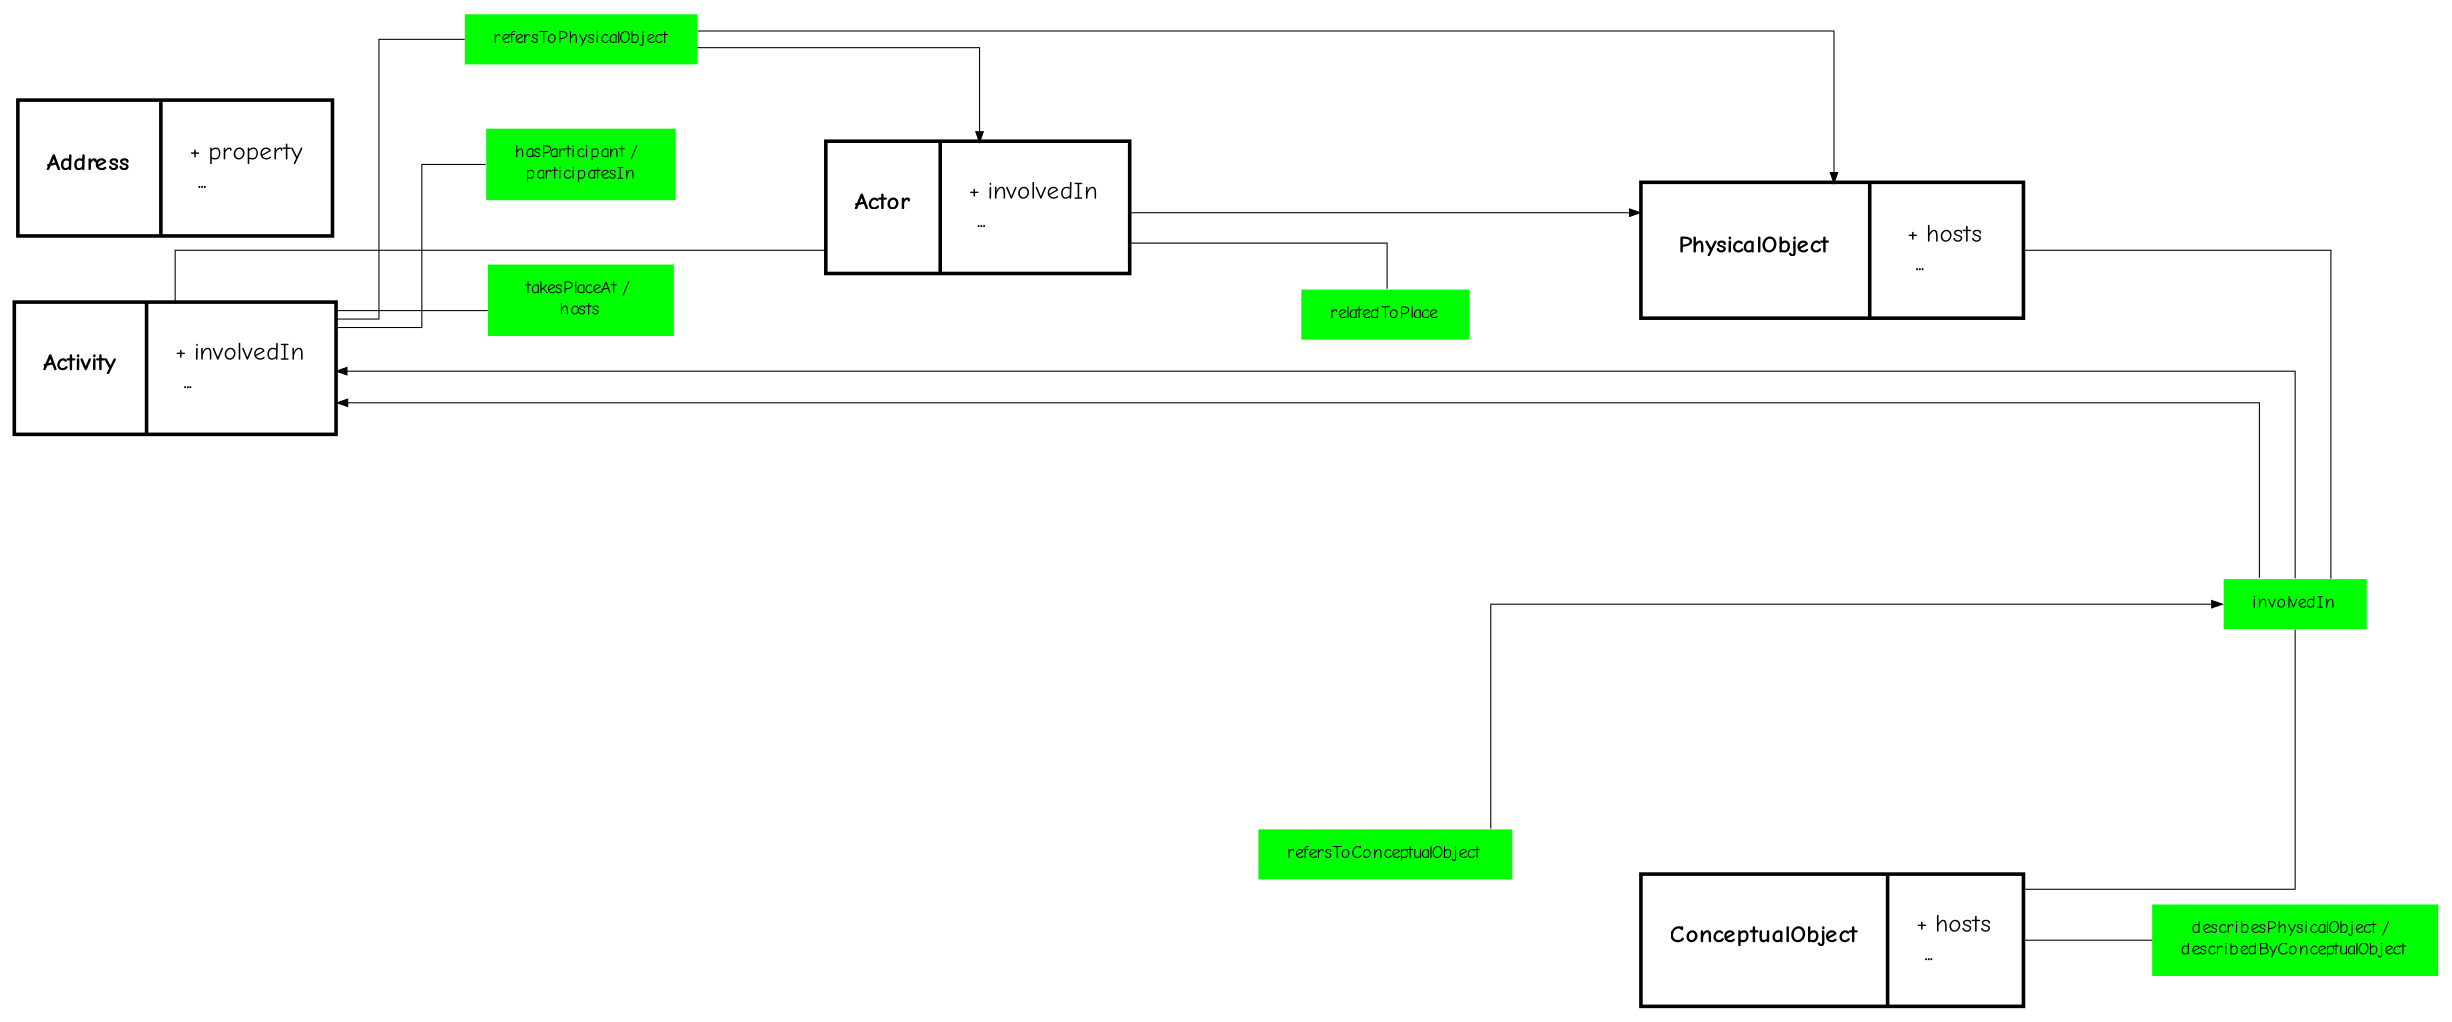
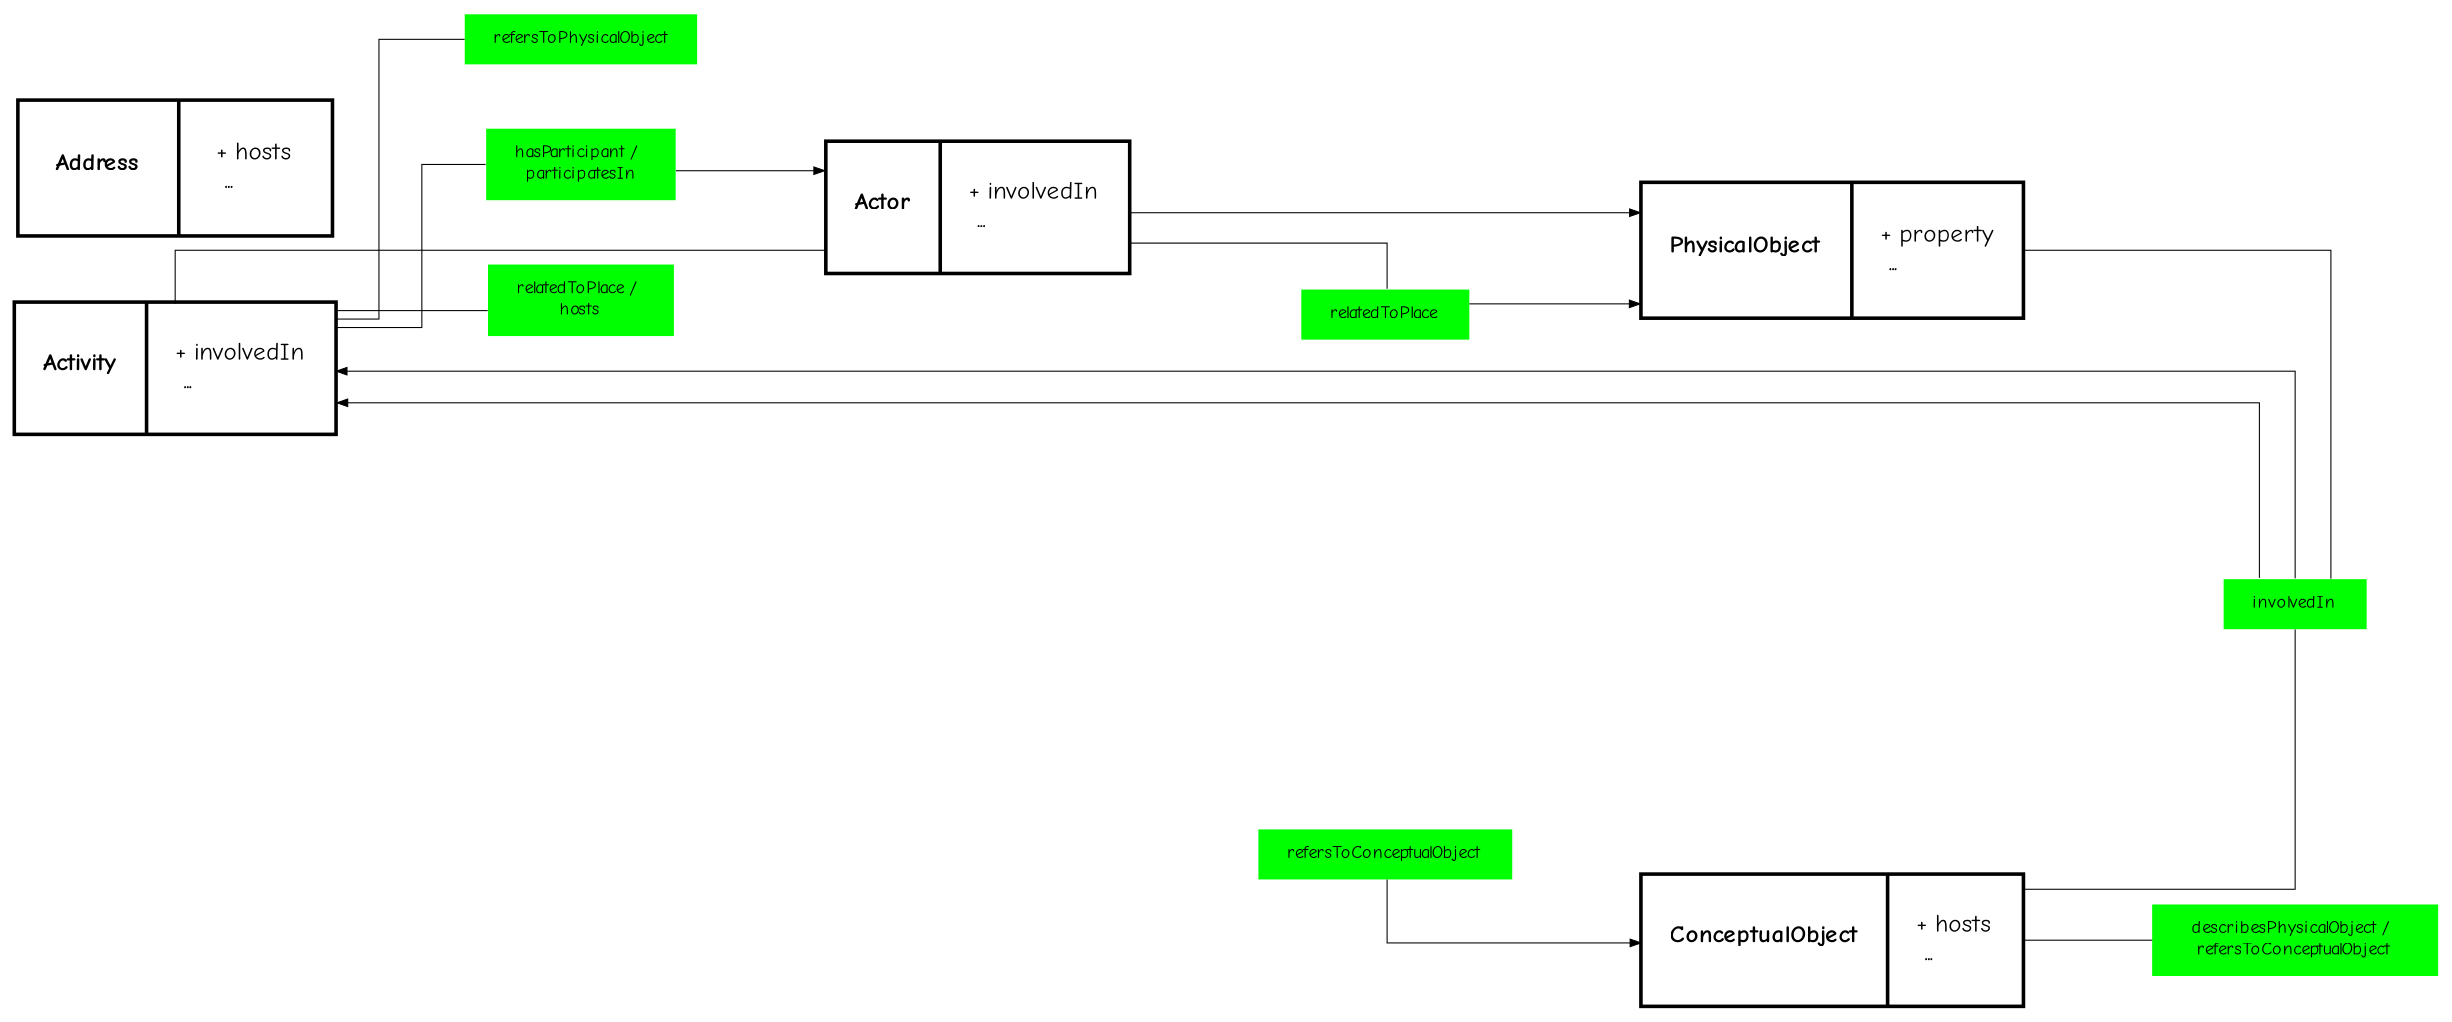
edge "refersToPhysicalObject" -> "PhysicalObject": now "relatedToPlace" -> "PhysicalObject"
edge "refersToPhysicalObject" -> "Actor": now "hasParticipant / participatesIn" -> "Actor"
node "Address": text "+ property" -> "+ hosts"
node "PhysicalObject": text "+ hosts" -> "+ property"
node "takesPlaceAt / hosts": label "takesPlaceAt / hosts" -> "relatedToPlace / hosts"
edge "refersToConceptualObject" -> "involvedIn": now "refersToConceptualObject" -> "ConceptualObject"
node "describesPhysicalObject / describedByConceptualObject": label "describesPhysicalObject / describedByConceptualObject" -> "describesPhysicalObject / refersToConceptualObject"
